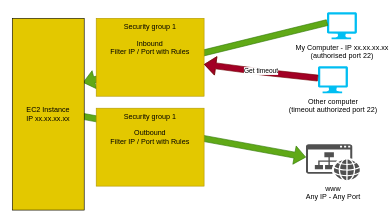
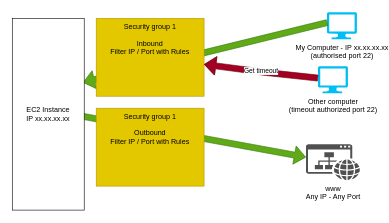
node "EC2 InstanceIP xx.xx.xx.xx": fillcolor #e3c800 -> #ffffff
